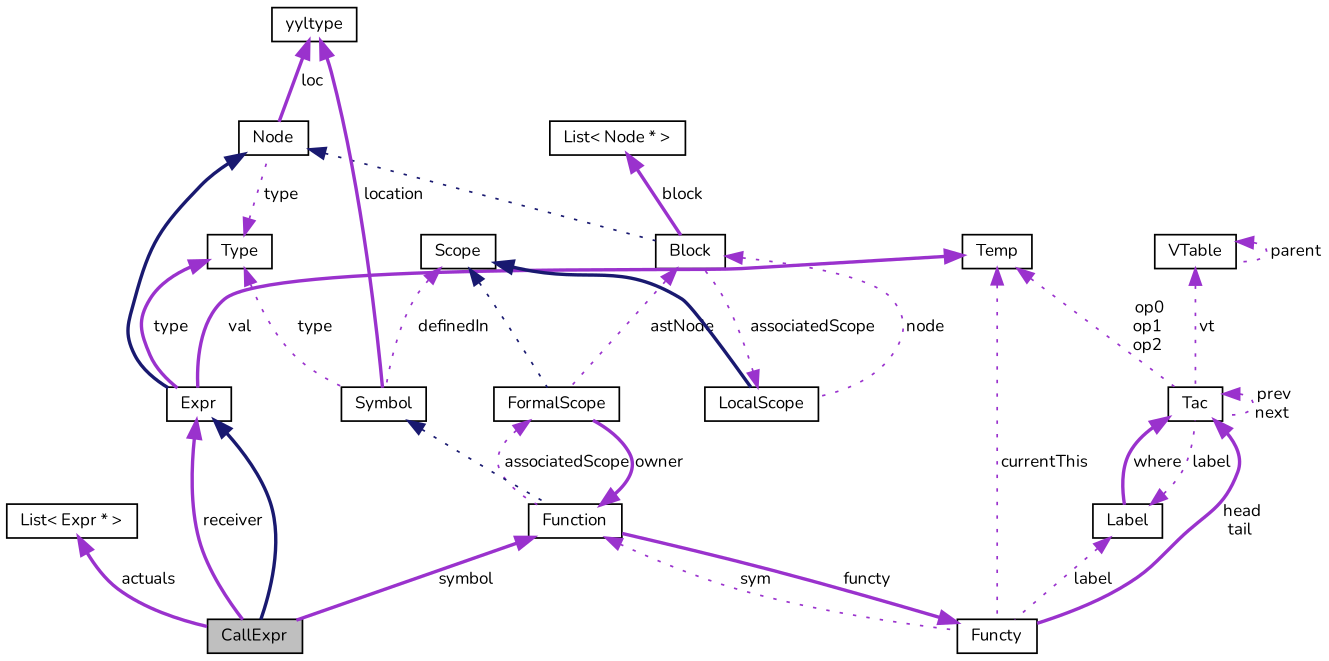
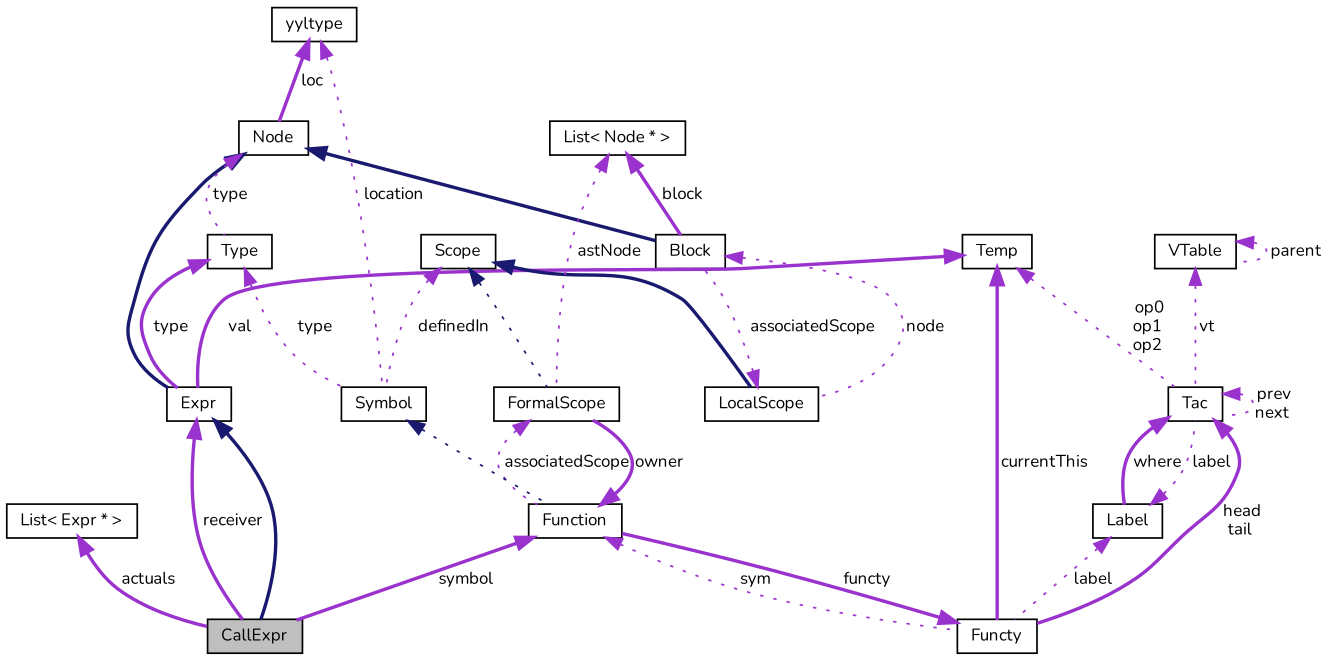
edge "Node" -> "Type": reversed
edge "Block" -> "Node": style dotted -> bold
edge "Symbol" -> "yyltype": style bold -> dotted
edge "FormalScope" -> "Block": now "FormalScope" -> "List< Node * >"
edge "Functy" -> "Temp": style dotted -> bold
